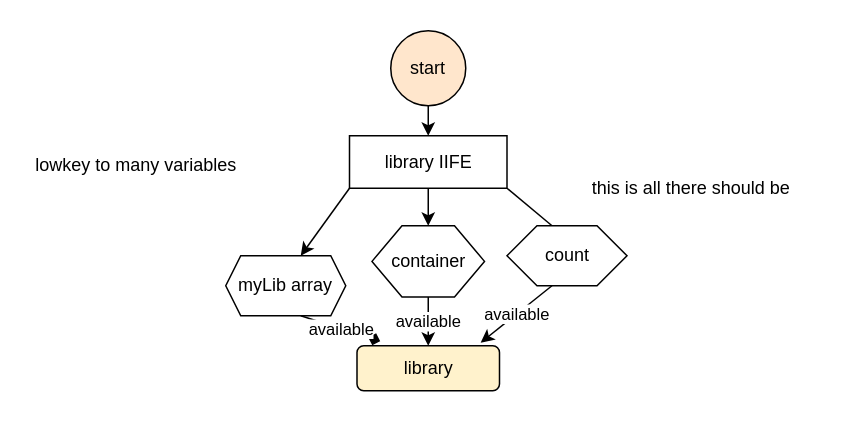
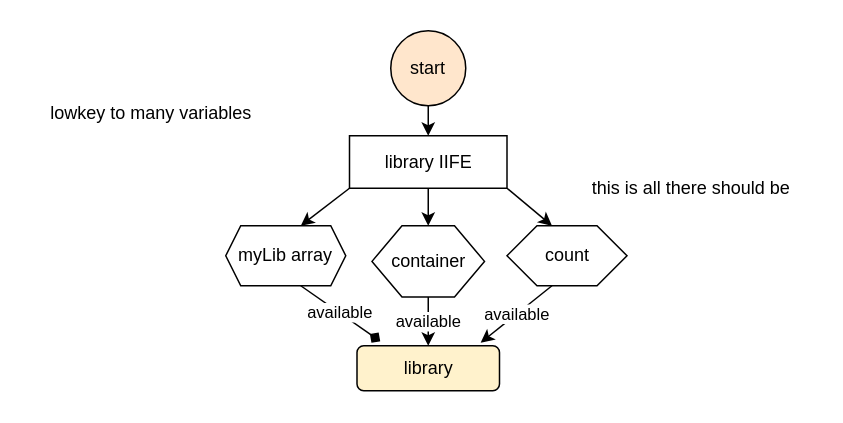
node "lowkey to many variables": moved (136, 166) -> (151, 113)
edge "library IIFE" -- "count": arrowhead none -> classic
node "myLib array": moved (286, 286) -> (286, 256)
